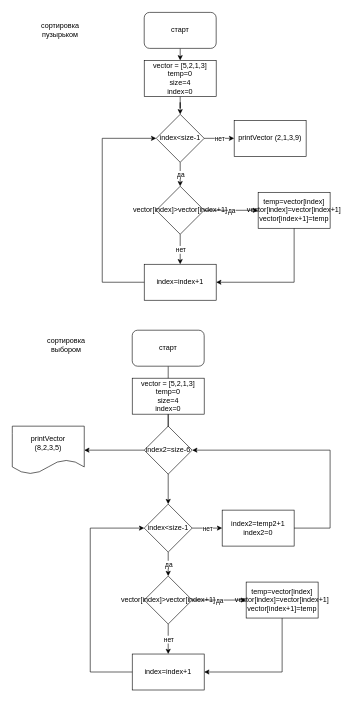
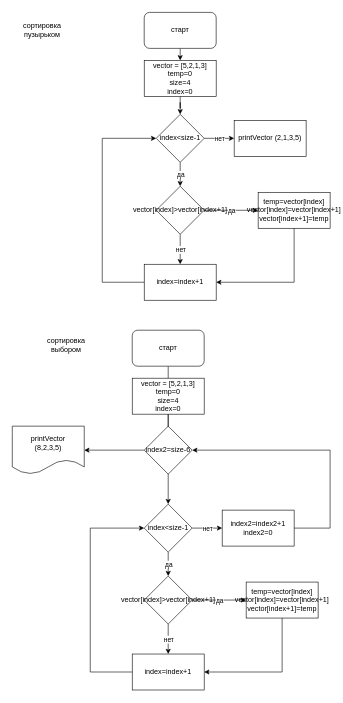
node "сортировка пузырьком": moved (60, 30) -> (42, 30)
node "printVector (2,1,3,9)": label "printVector (2,1,3,9)" -> "printVector (2,1,3,5)"
node "index2=temp2+1 index2=0": label "index2=temp2+1 index2=0" -> "index2=index2+1 index2=0"
